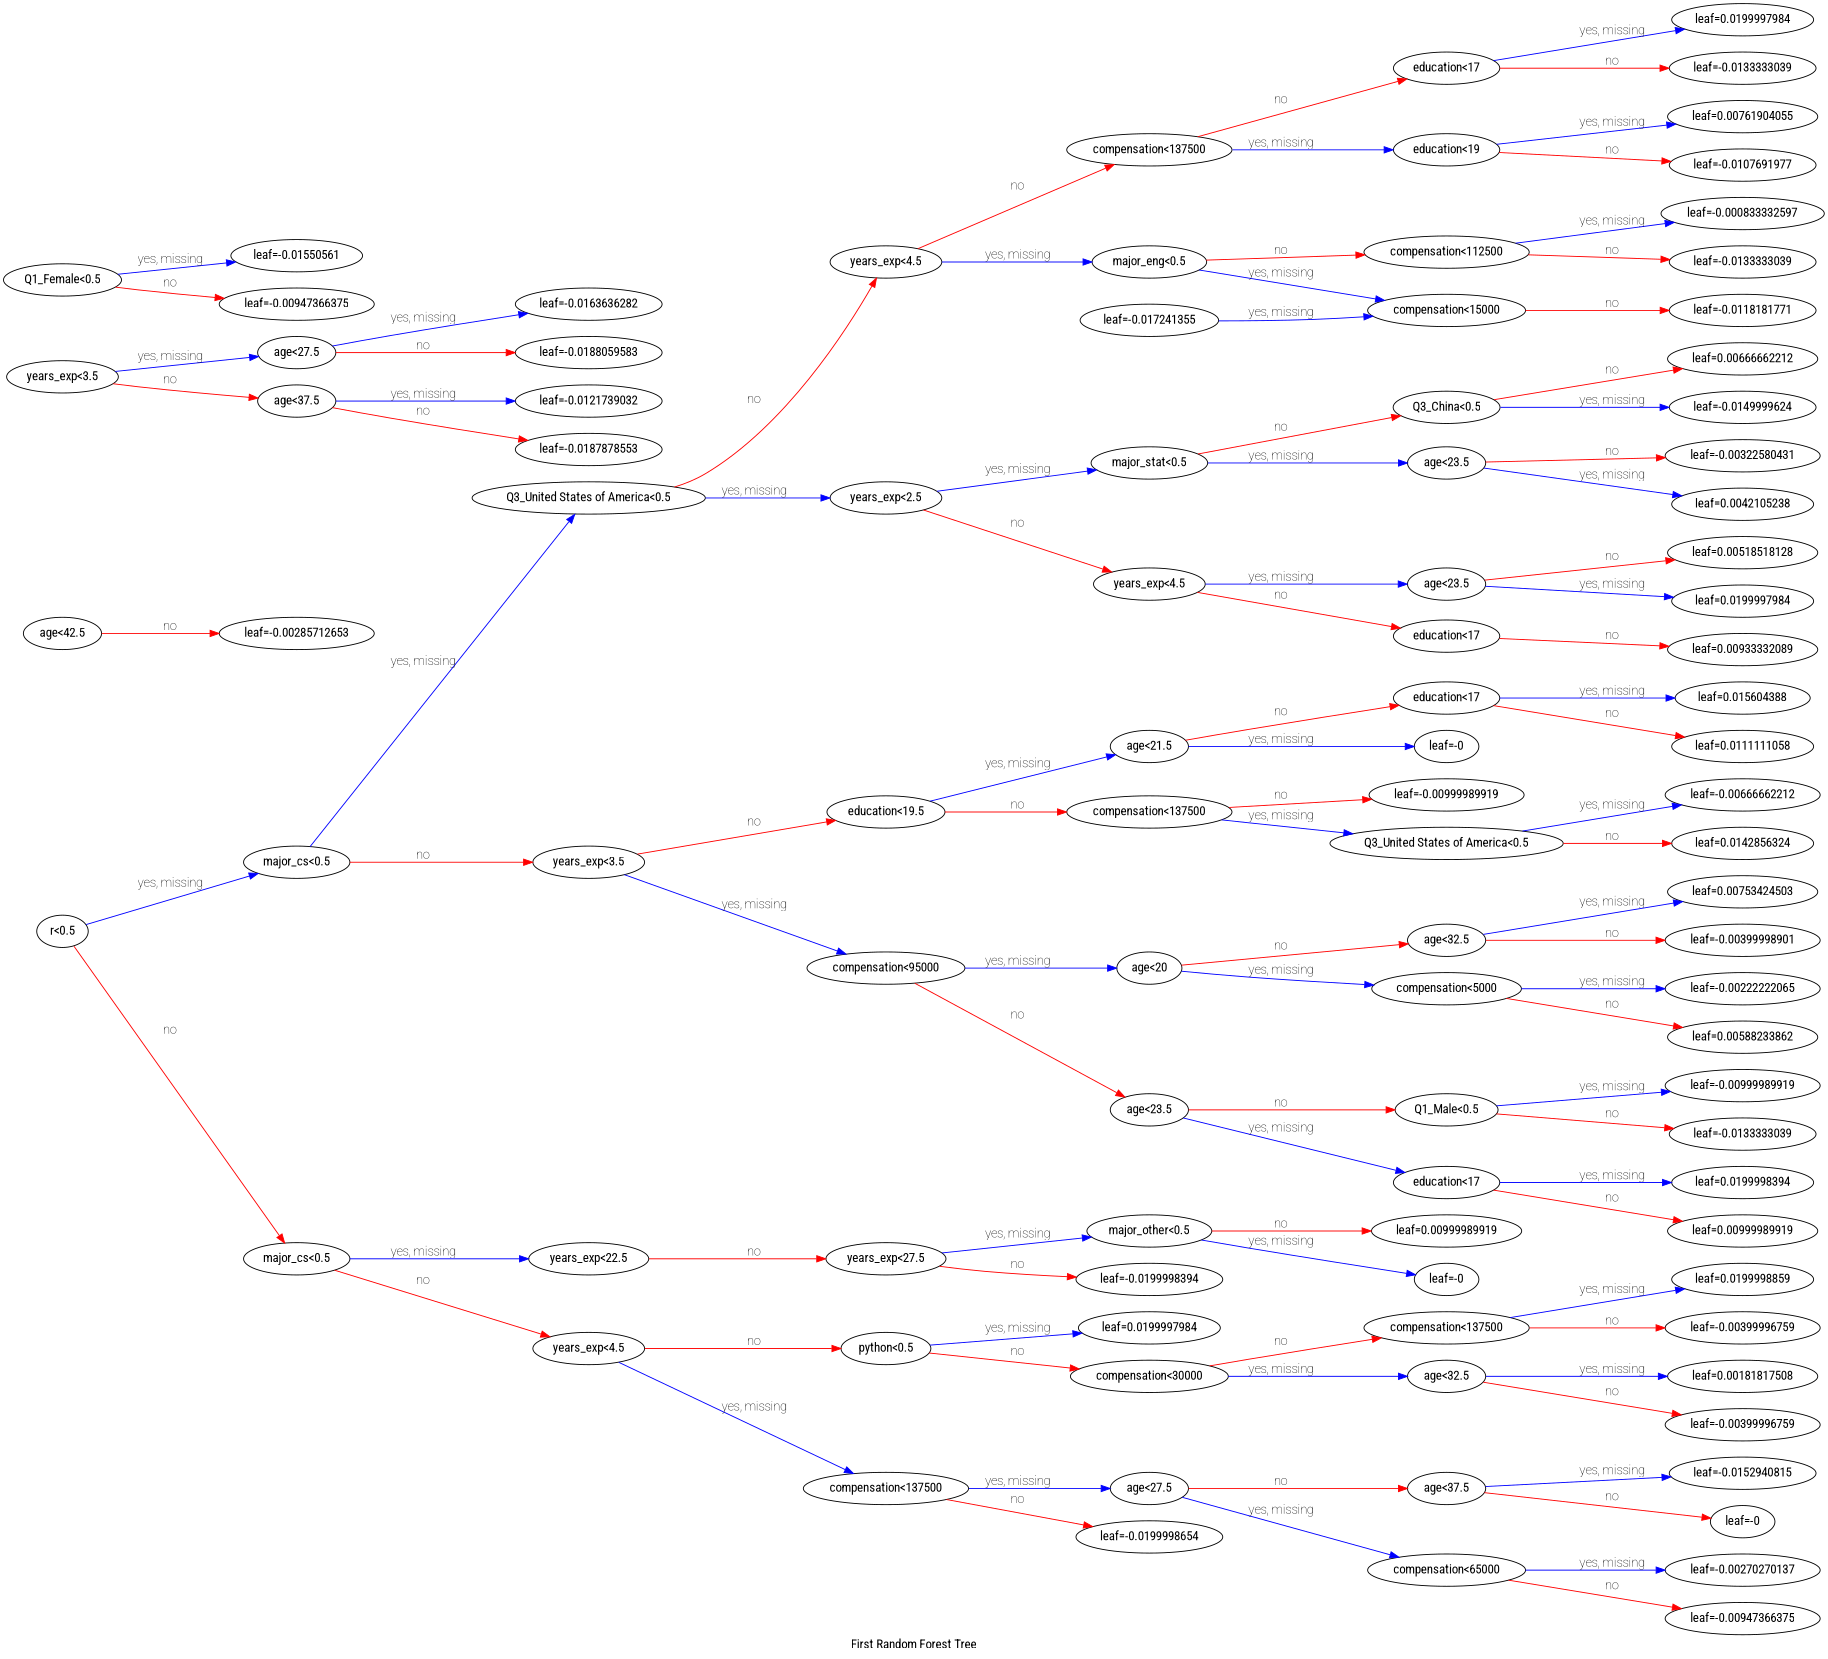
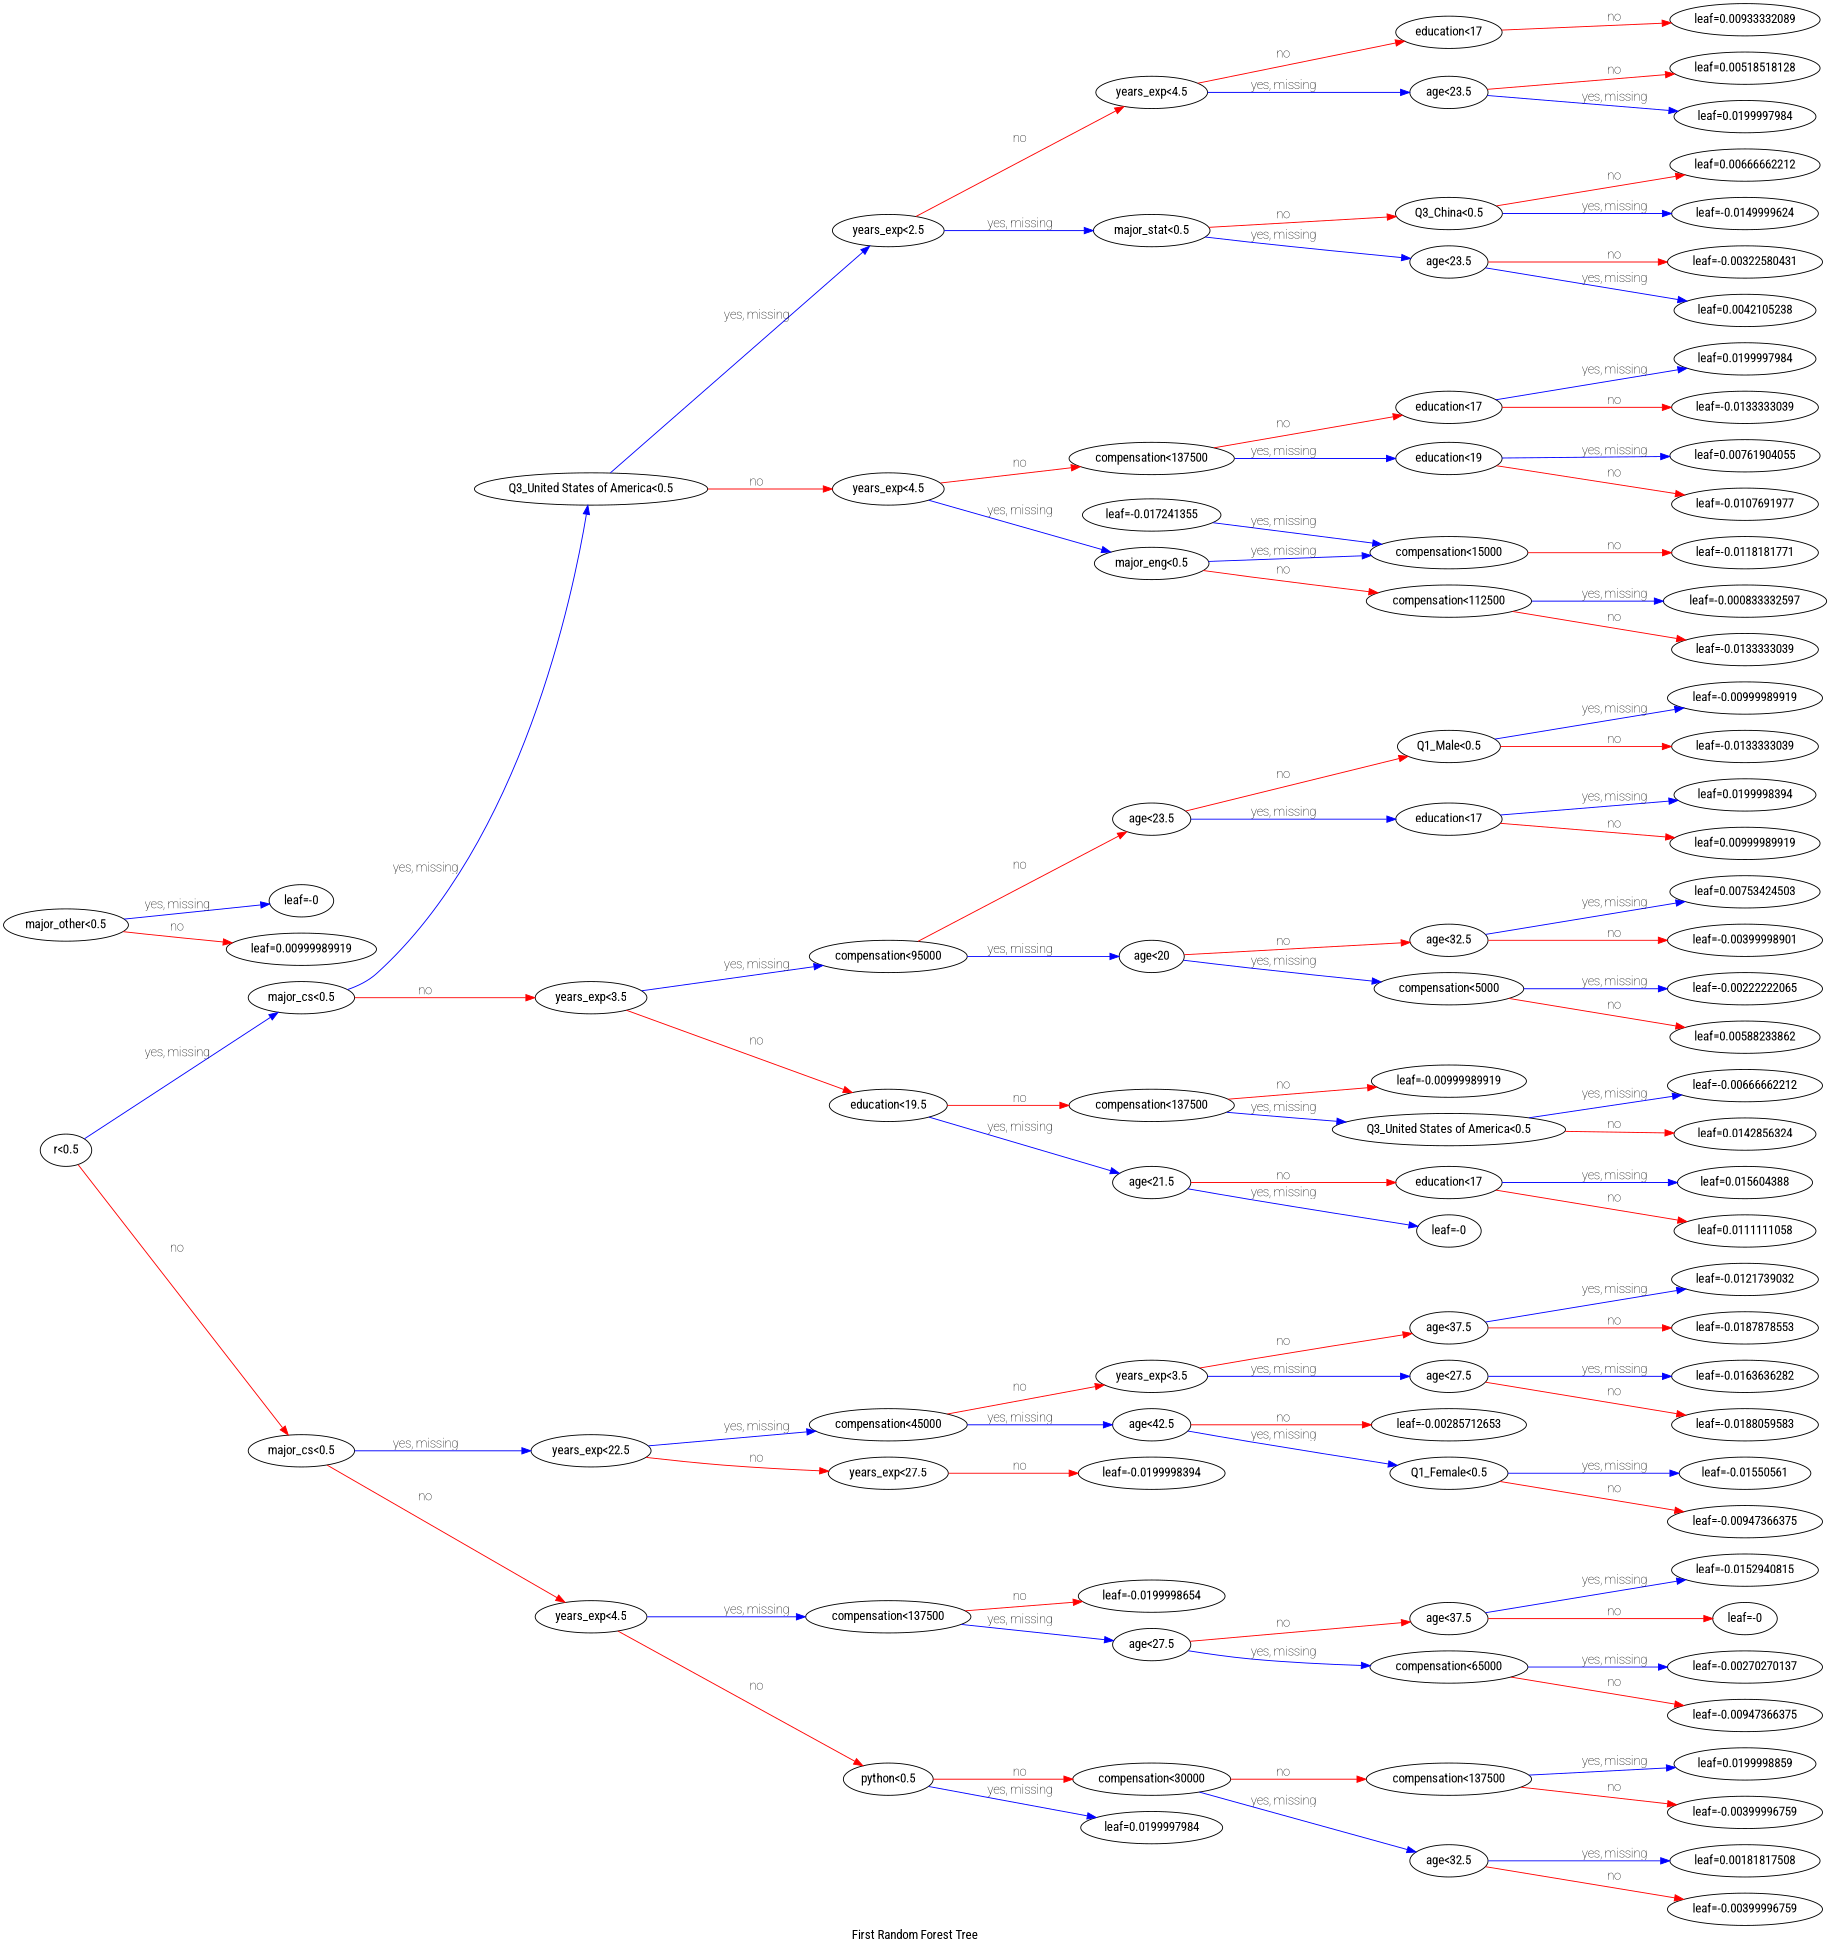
edge "years_exp<27.5" -> "major_other<0.5": removed, label "yes, missing"
node "compensation<45000": added
edge "age<42.5" -> "Q1_Female<0.5": added, label "yes, missing"
